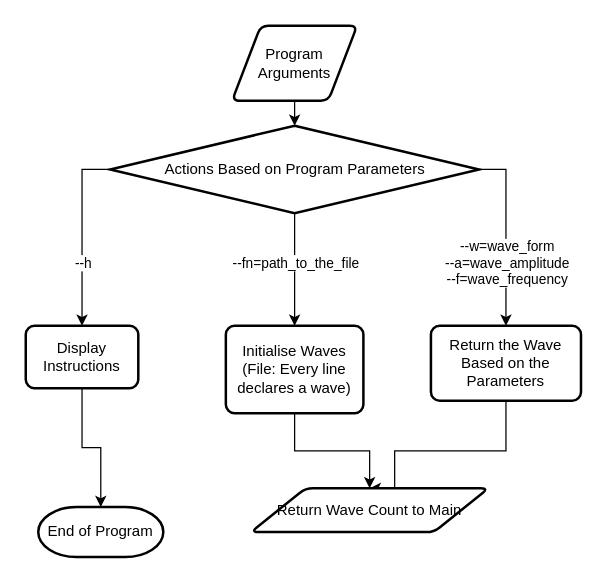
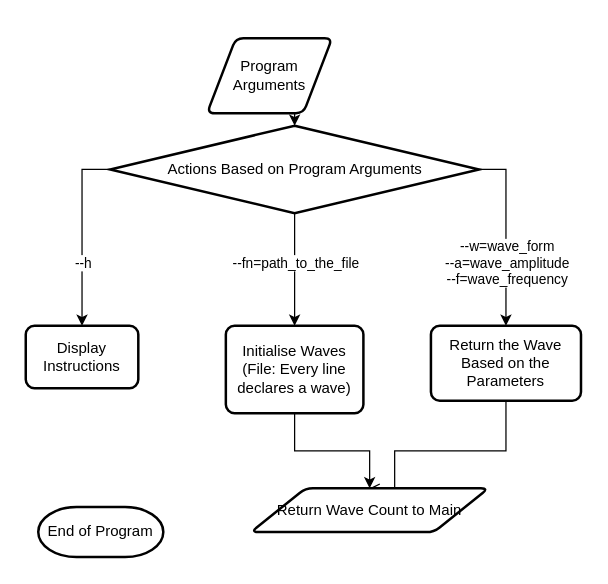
node "Program Arguments": moved (294, 63) -> (269, 76)
node "Actions Based on Program Parameters": label "Actions Based on Program Parameters" -> "Actions Based on Program Arguments"
edge "Display Instructions" -> "End of Program": removed
edge "Return the Wave Based on the Parameters" -> "Return Wave Count to Main": arrowhead classic -> open
